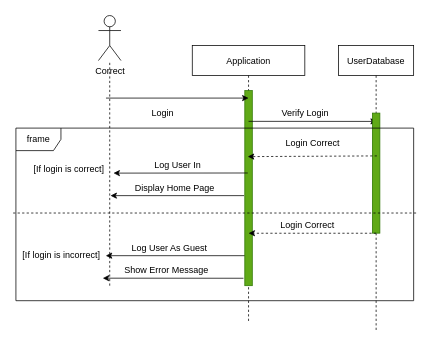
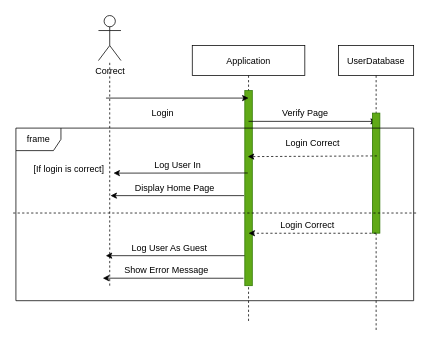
node "Verify Login": label "Verify Login" -> "Verify Page"
node "[If login is incorrect]": removed
